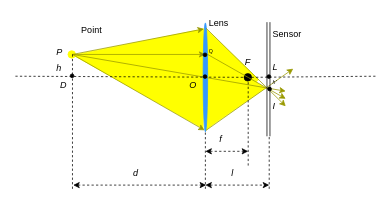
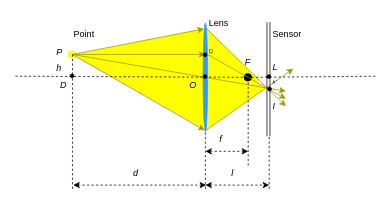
node "Point": moved (95, 30) -> (87, 34)
